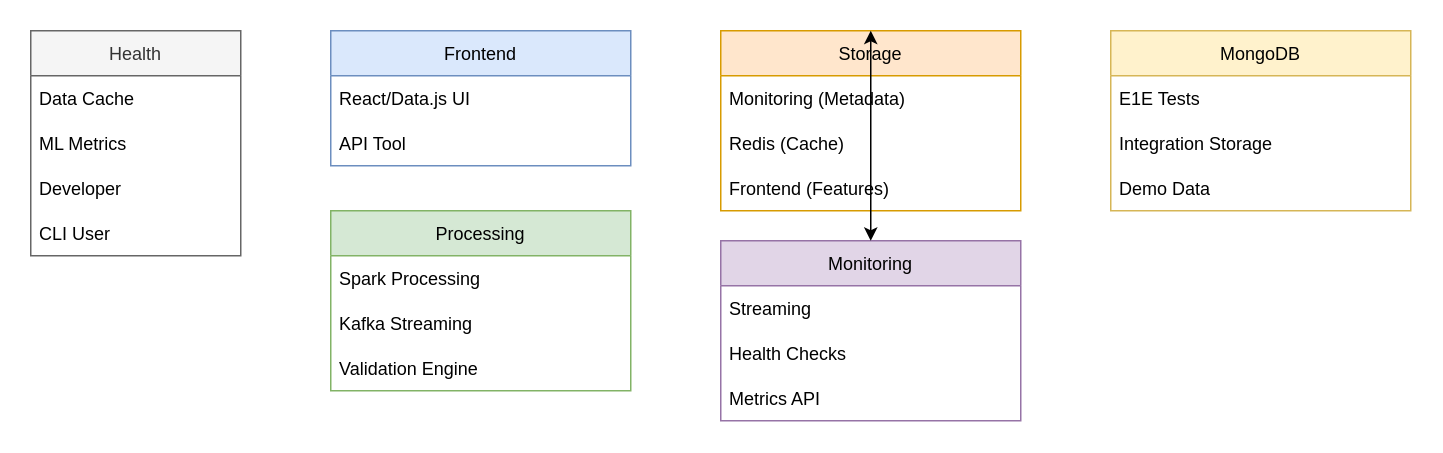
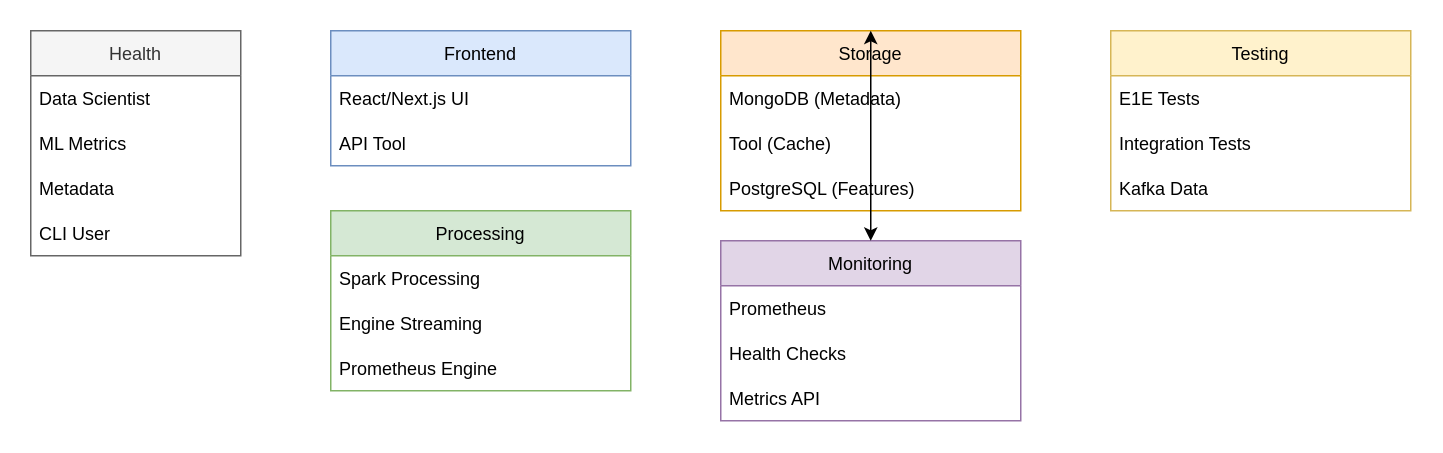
node "MongoDB": label "MongoDB" -> "Testing"
node "Data Cache": label "Data Cache" -> "Data Scientist"
node "React/Data.js UI": label "React/Data.js UI" -> "React/Next.js UI"
node "Monitoring (Metadata)": label "Monitoring (Metadata)" -> "MongoDB (Metadata)"
node "Redis (Cache)": label "Redis (Cache)" -> "Tool (Cache)"
node "Integration Storage": label "Integration Storage" -> "Integration Tests"
node "Developer": label "Developer" -> "Metadata"
node "Frontend (Features)": label "Frontend (Features)" -> "PostgreSQL (Features)"
node "Demo Data": label "Demo Data" -> "Kafka Data"
node "Streaming": label "Streaming" -> "Prometheus"
node "Kafka Streaming": label "Kafka Streaming" -> "Engine Streaming"
node "Validation Engine": label "Validation Engine" -> "Prometheus Engine"
